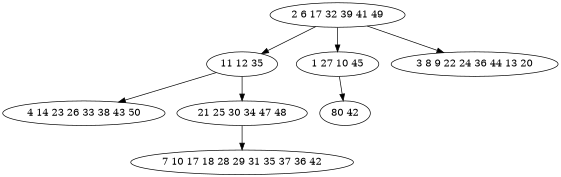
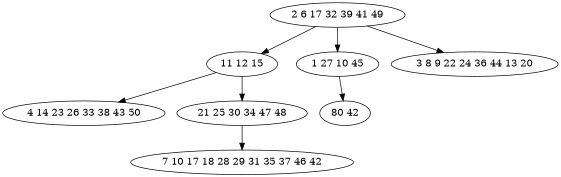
node "11 12 35": label "11 12 35" -> "11 12 15"
node "7 10 17 18 28 29 31 35 37 36 42": label "7 10 17 18 28 29 31 35 37 36 42" -> "7 10 17 18 28 29 31 35 37 46 42"
